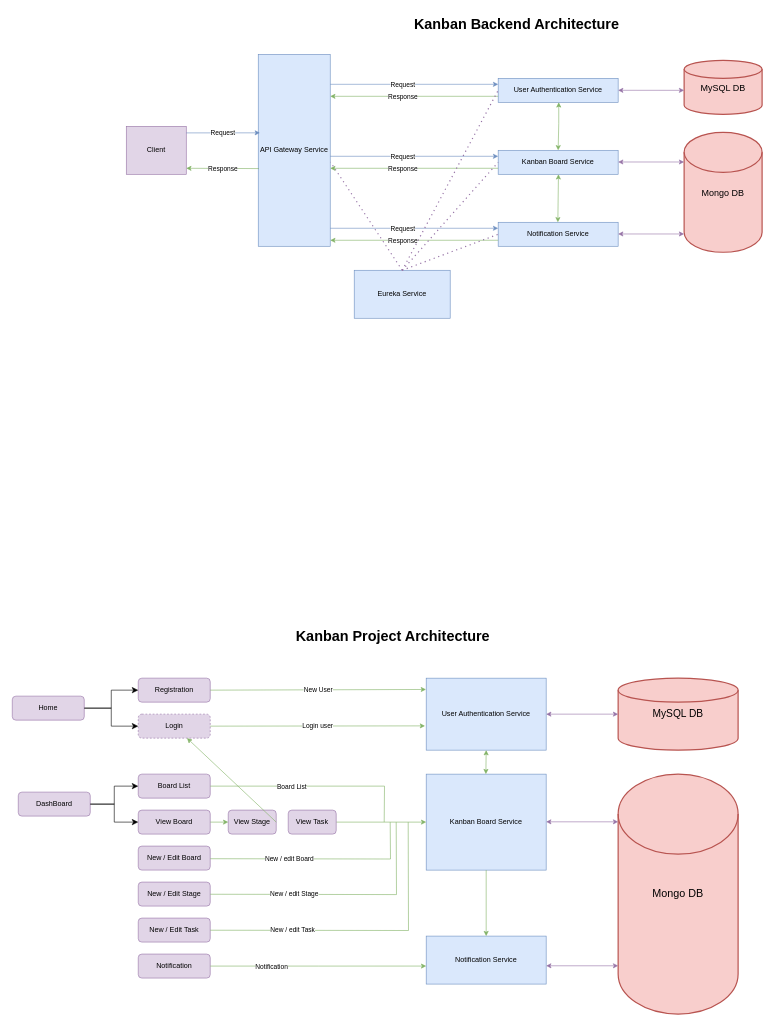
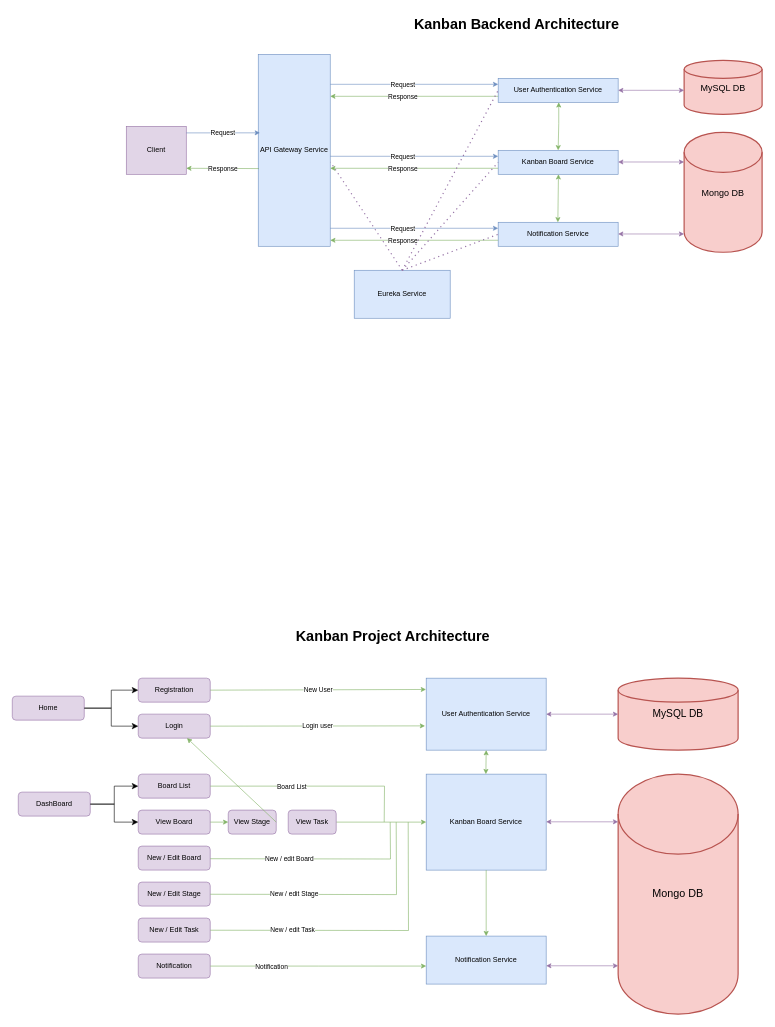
node "Login": style dashed -> solid
